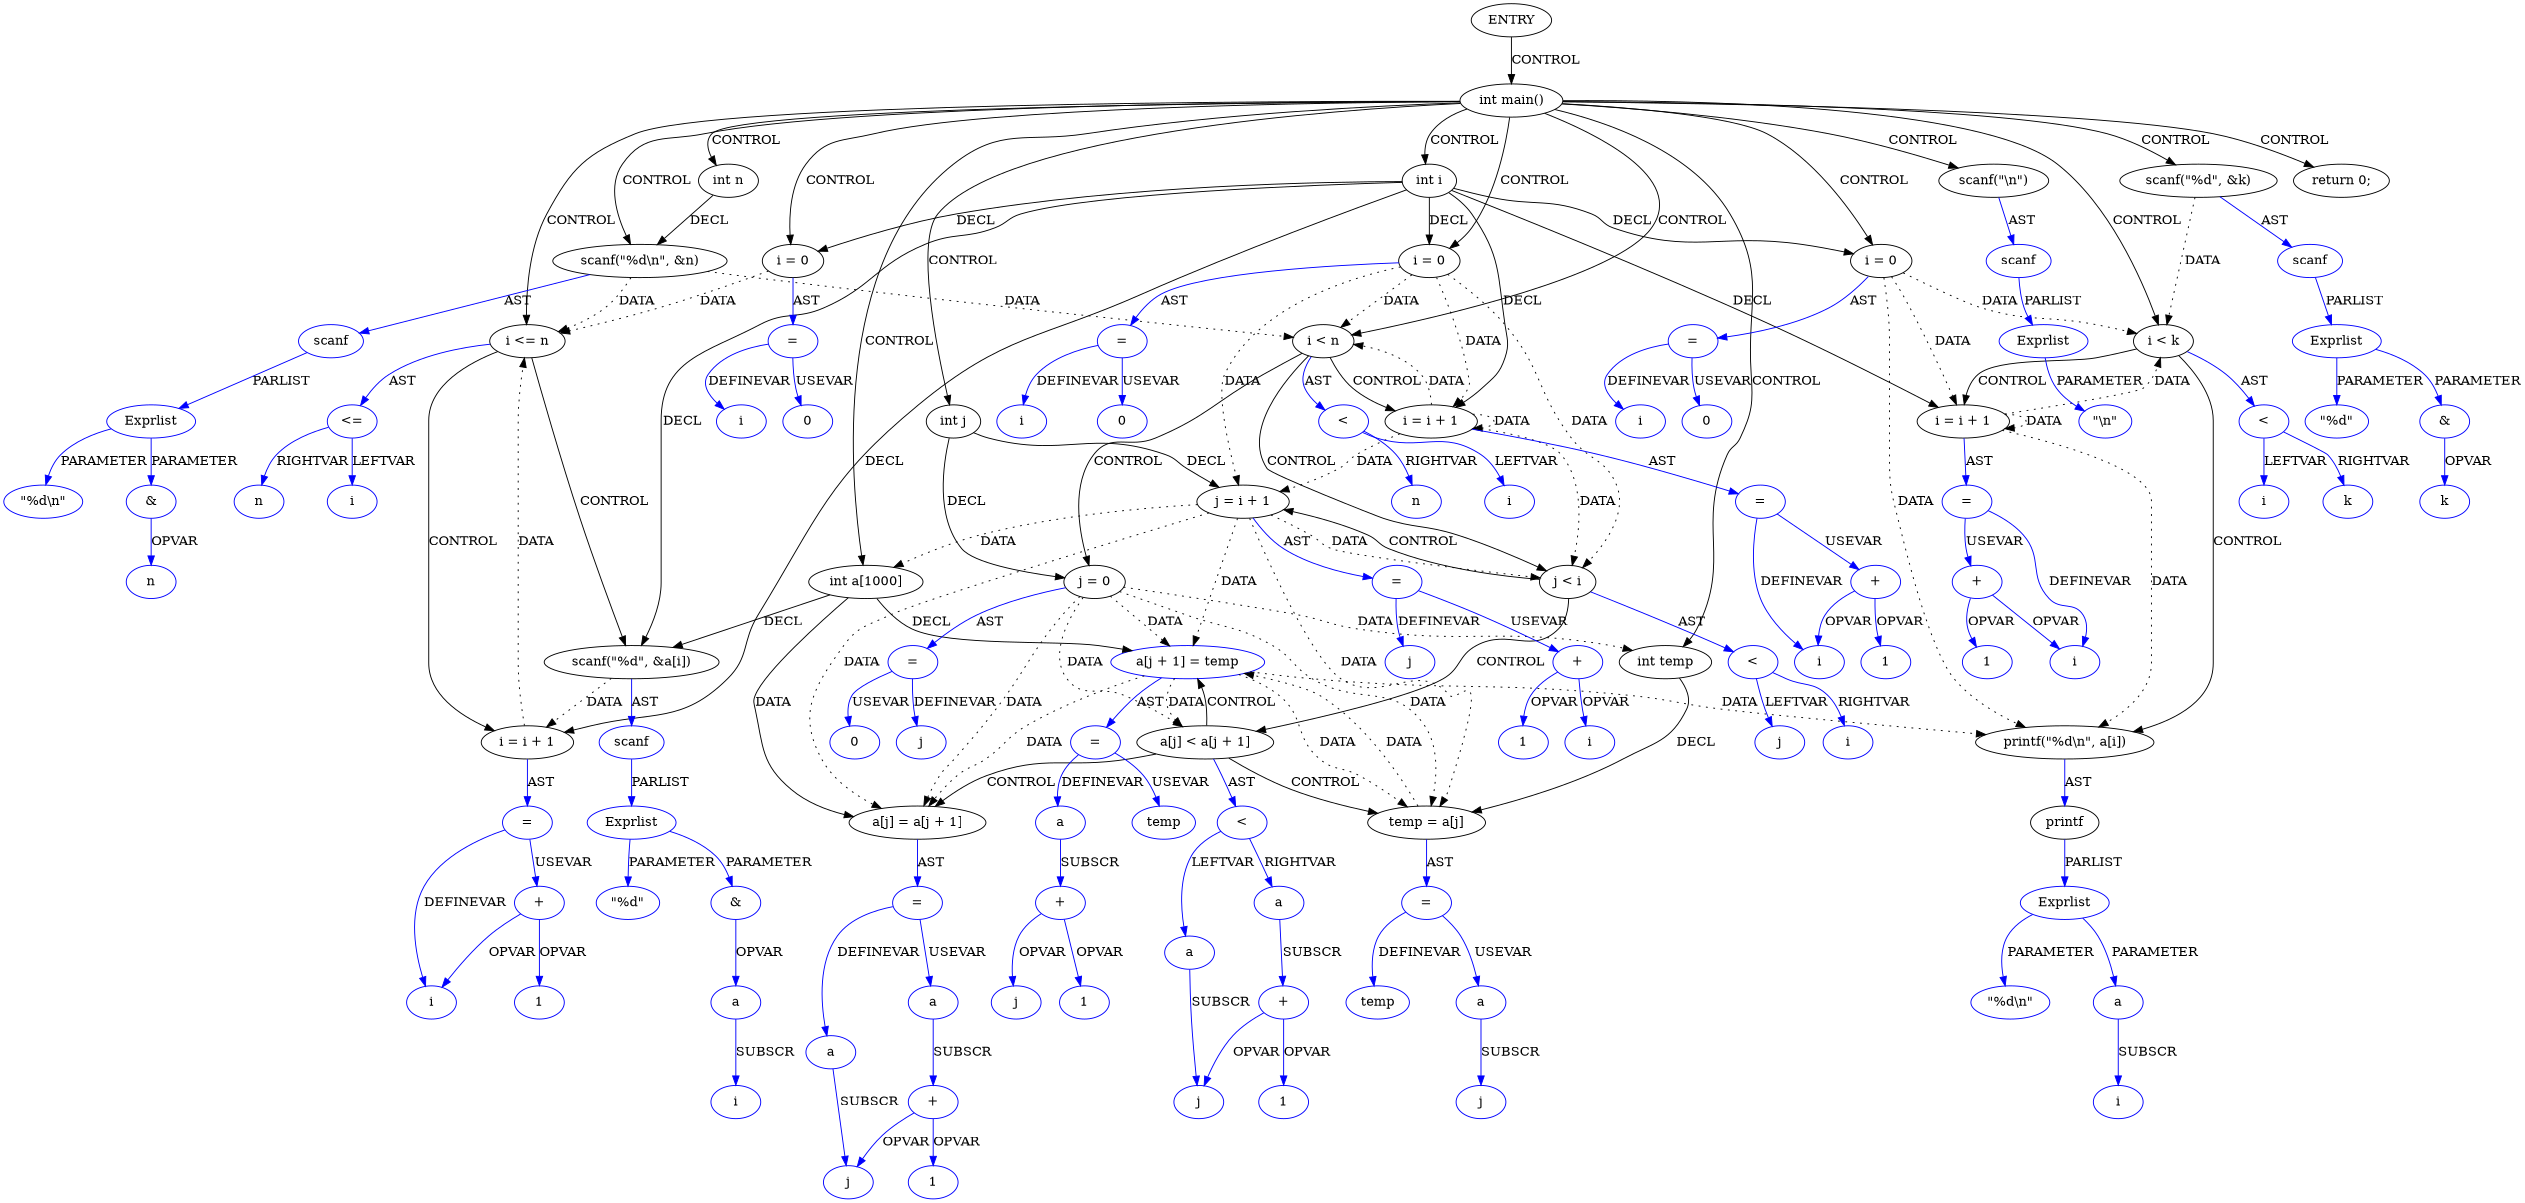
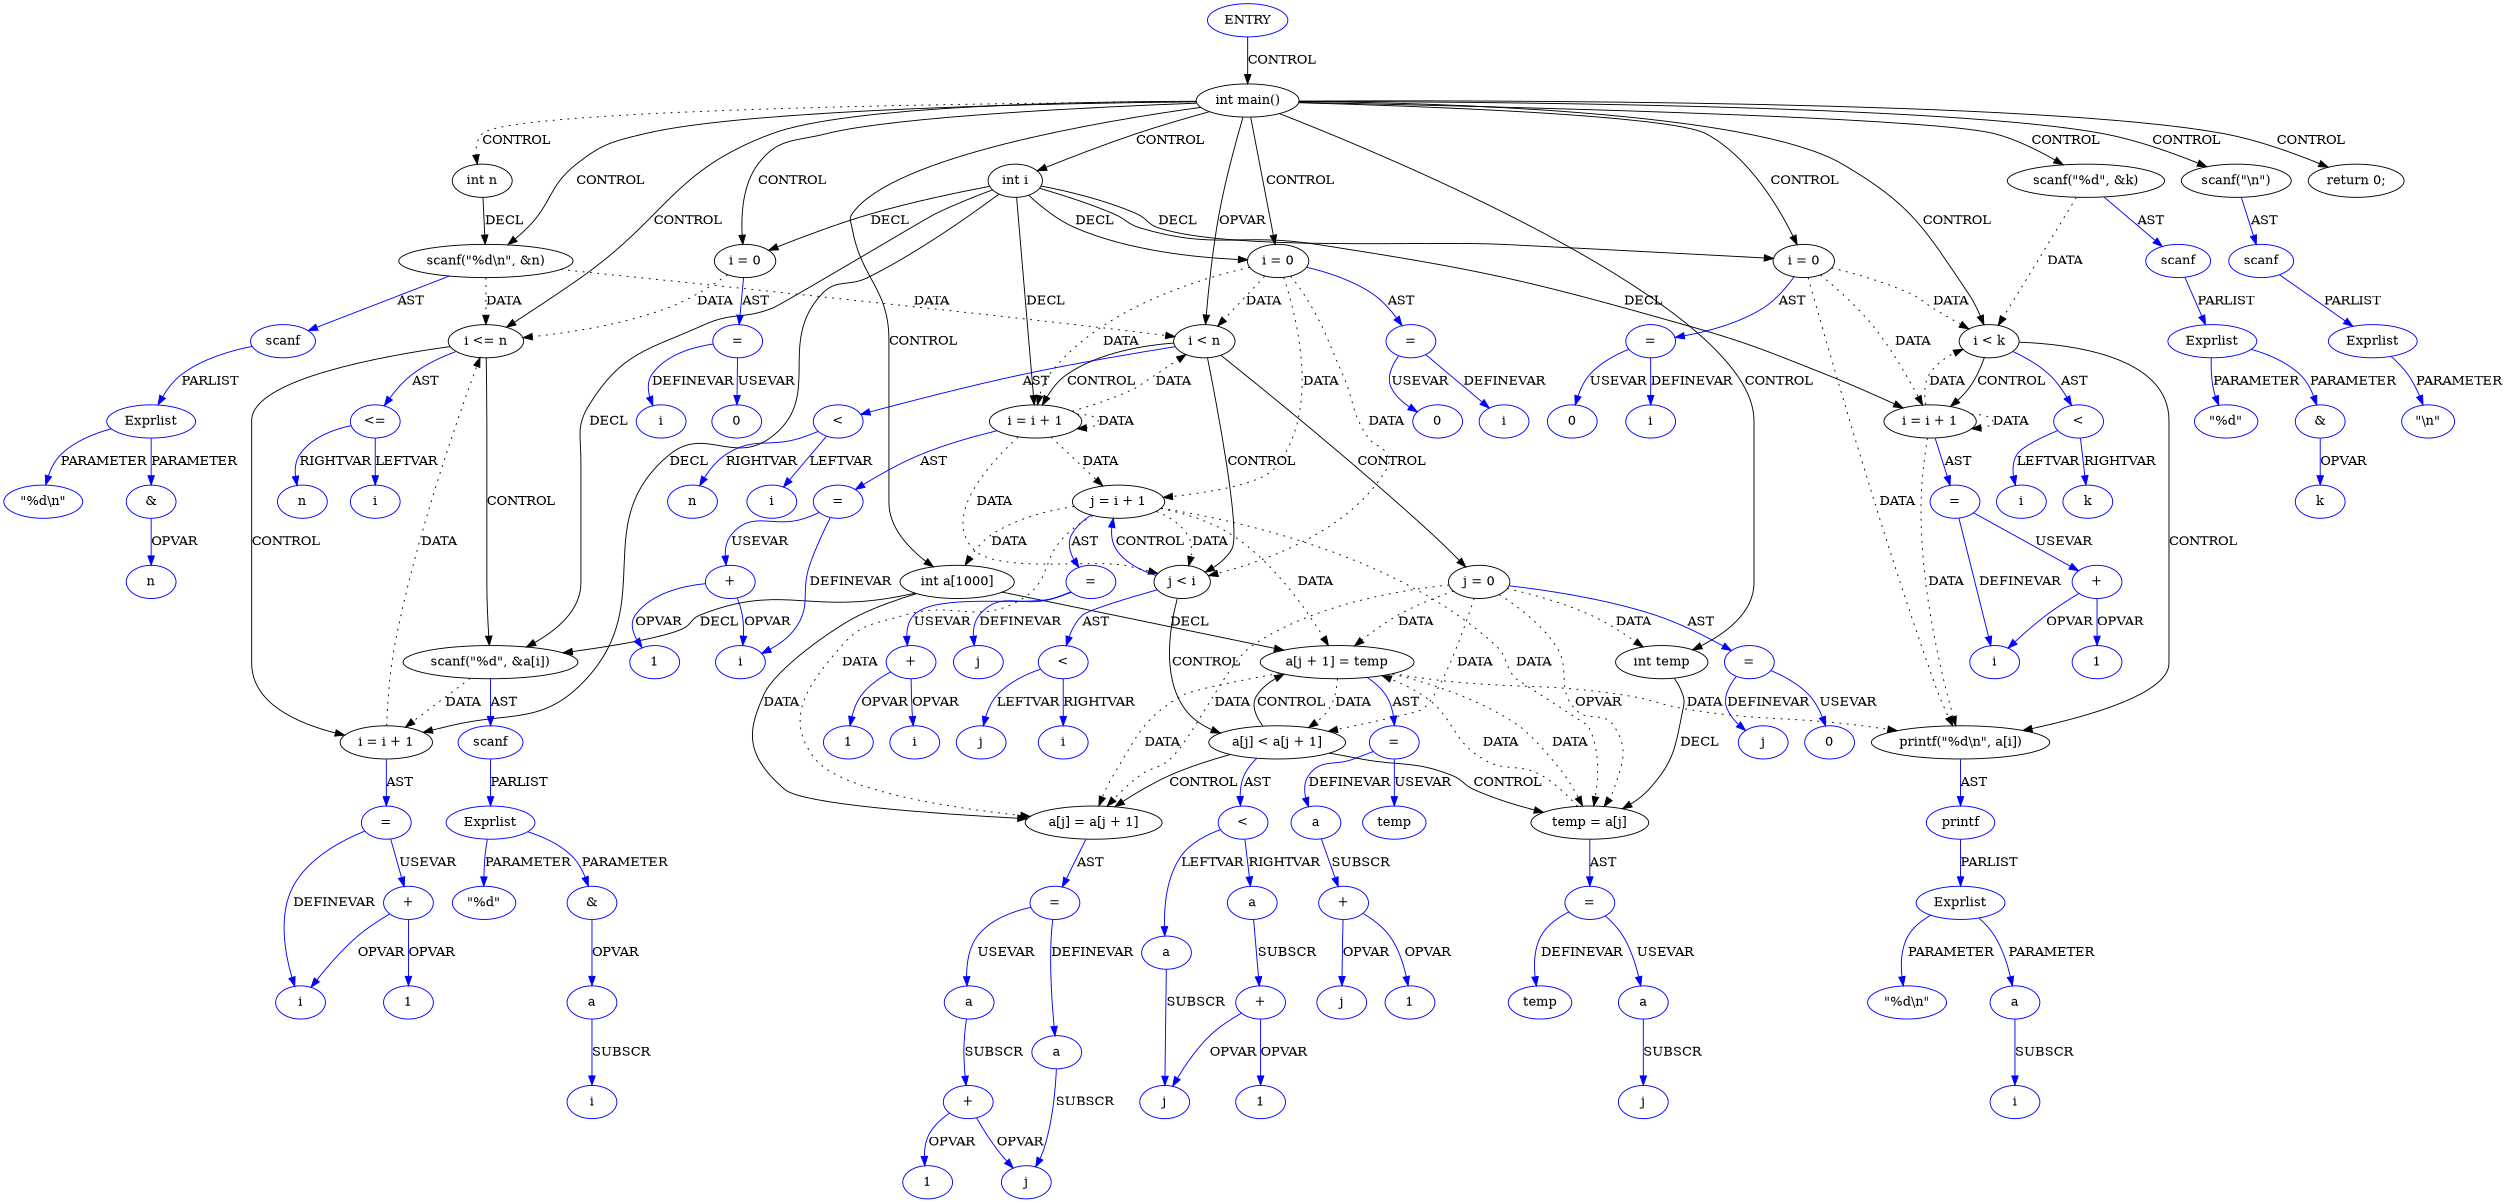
node "ENTRY": color black -> blue
edge "int main()" -> "int n": style solid -> dotted
edge "int main()" -> "i < n": label "CONTROL" -> "OPVAR"
node "int j": removed
edge "j < i" -> "j = i + 1": color black -> blue
node "a[j + 1] = temp": color blue -> black
edge "j = 0" -> "temp = a[j]": label "DATA" -> "OPVAR"
node "printf": color black -> blue
